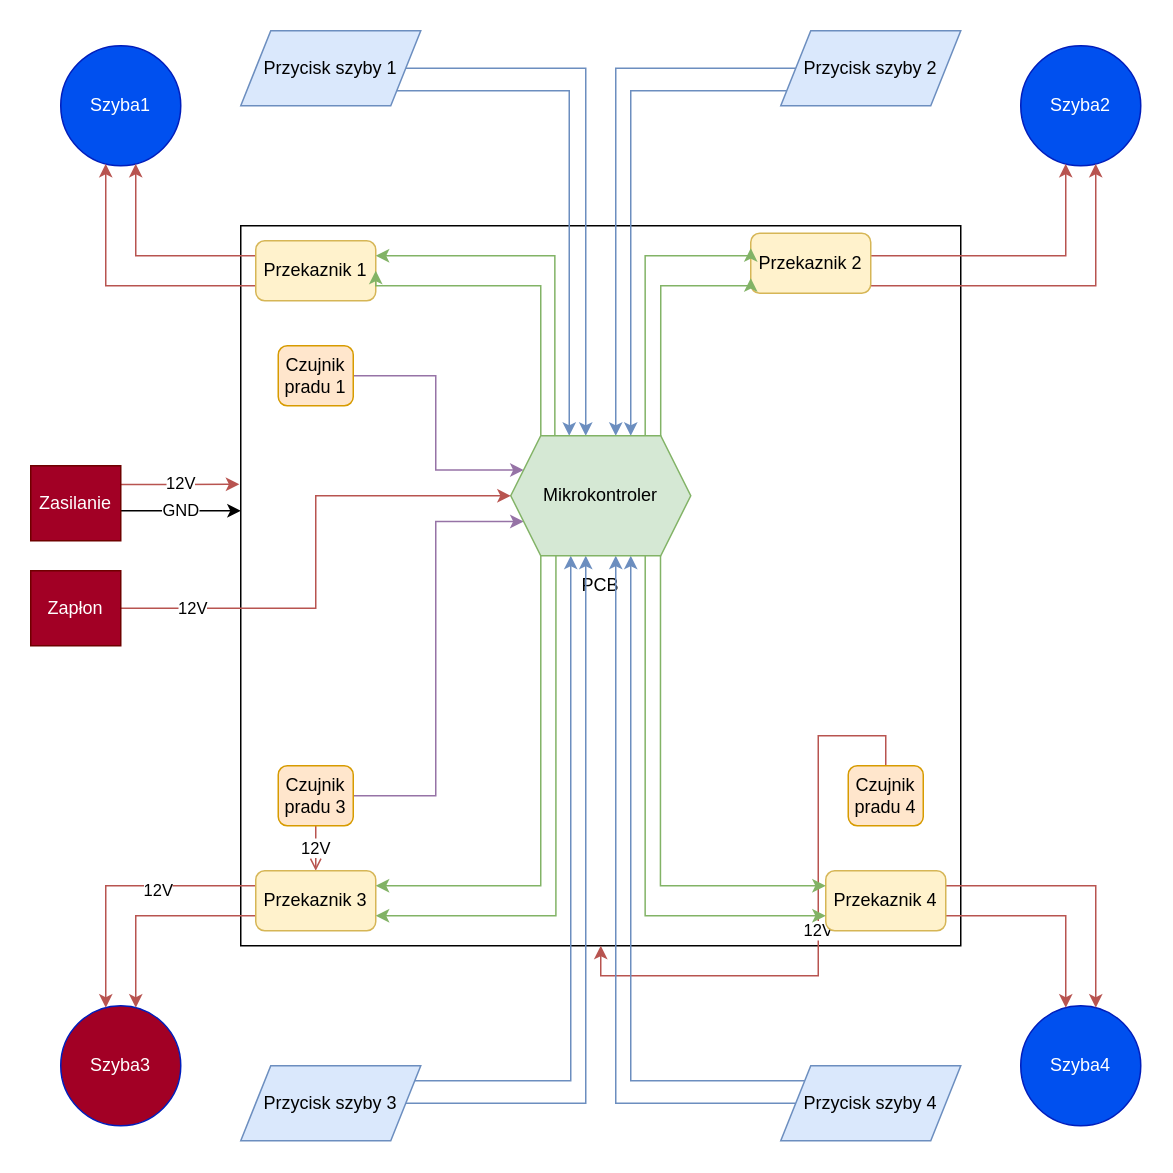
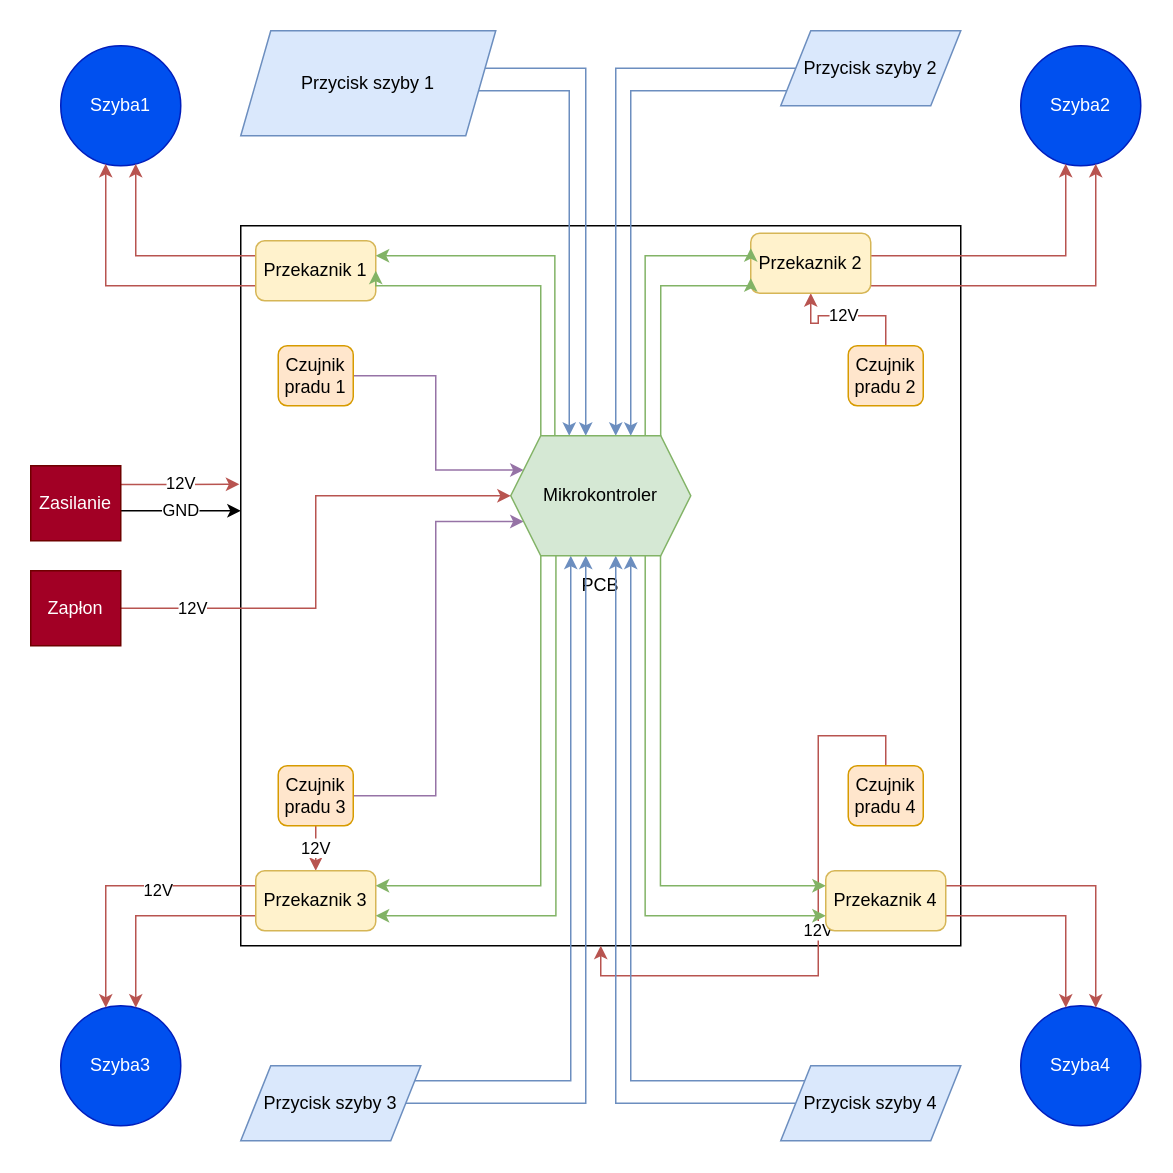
node "Przycisk szyby 1": size 180x75 -> 255x105
edge "Czujnik pradu 2" -> "Przekaznik 2": added, label "12V"
node "Czujnik pradu 2": added
edge "Czujnik pradu 3" -> "Przekaznik 3": arrowhead open -> classic
node "Szyba3": fillcolor #a20025 -> #0050ef
